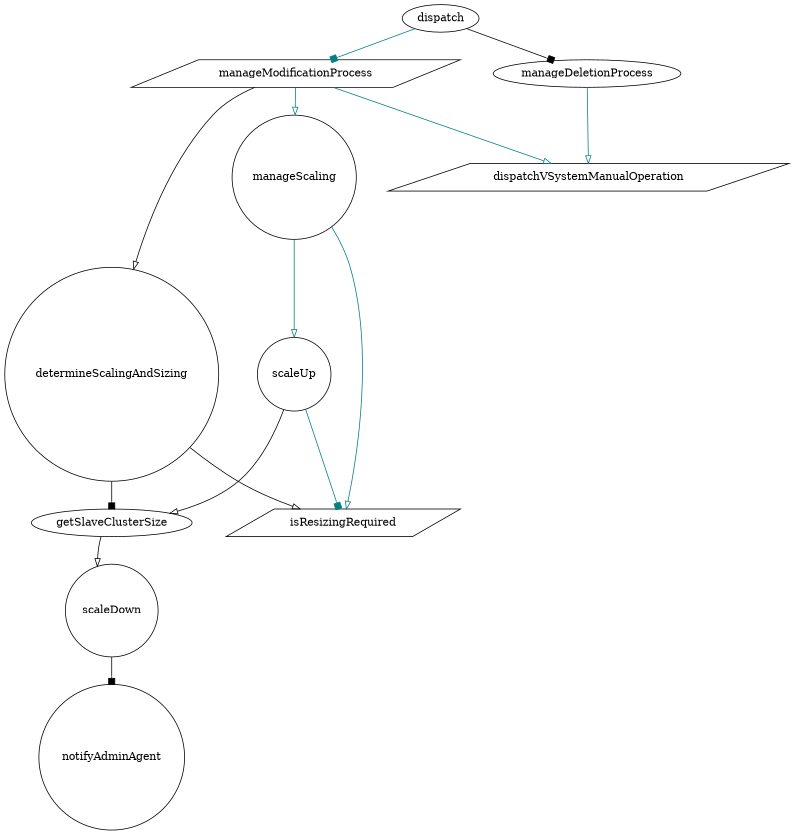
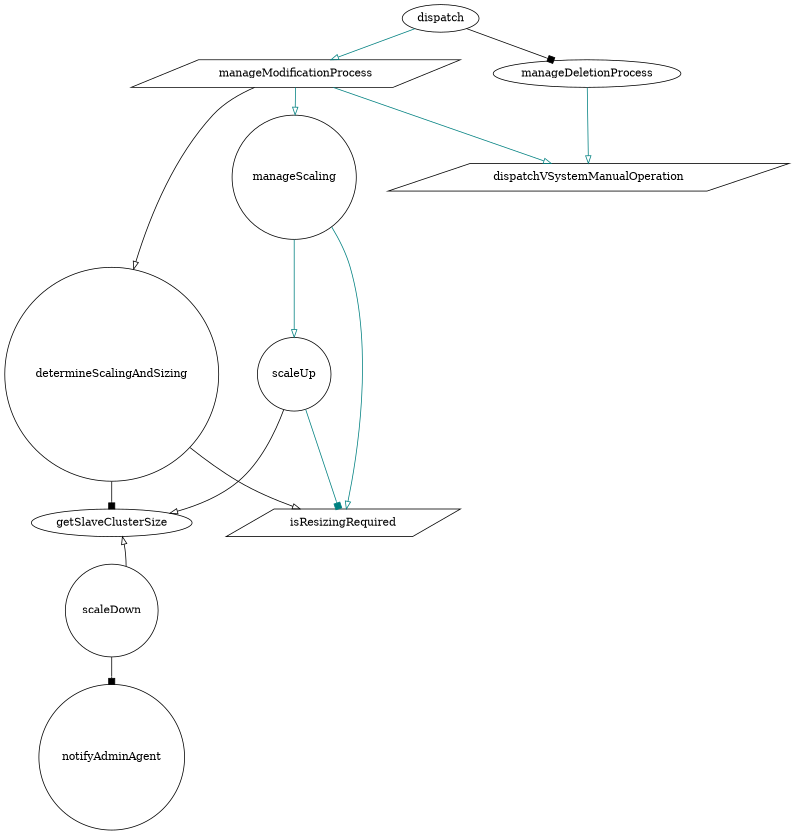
edge "dispatch" -> "manageModificationProcess": arrowhead box -> onormal
edge "getSlaveClusterSize" -> "scaleDown": reversed
